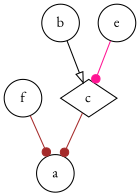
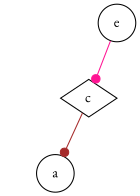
node "b": removed
node "f": removed
